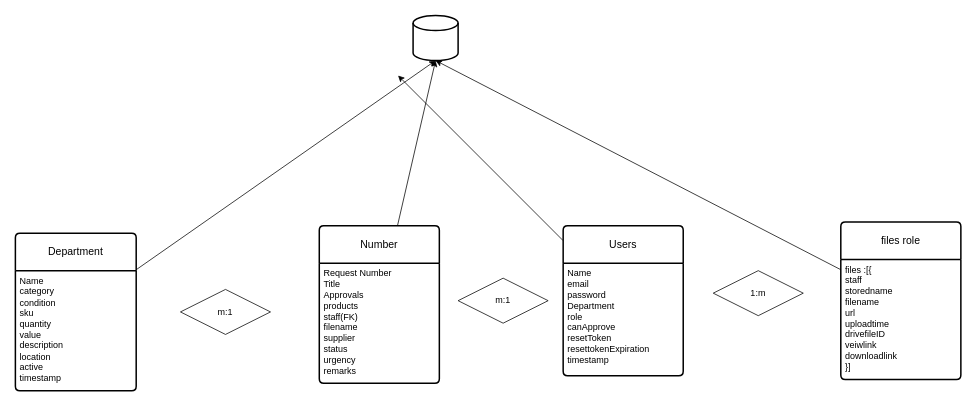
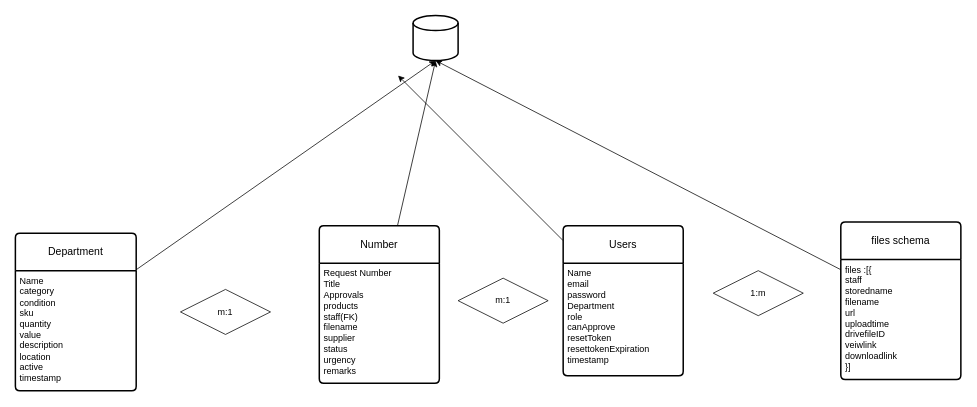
node "files role": label "files role" -> "files schema"
